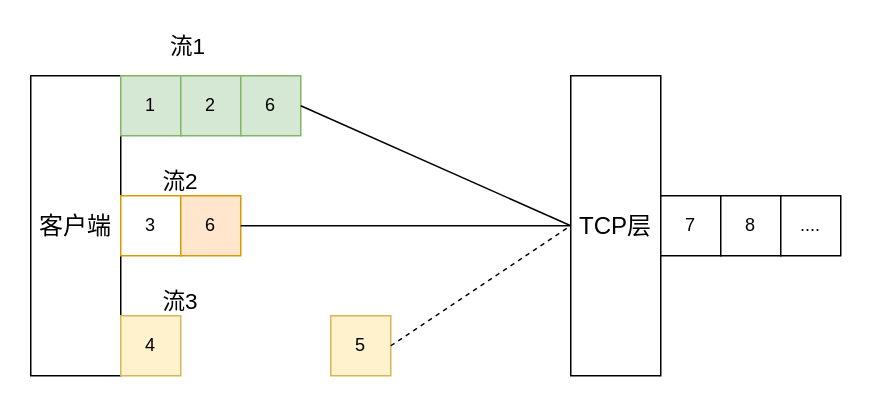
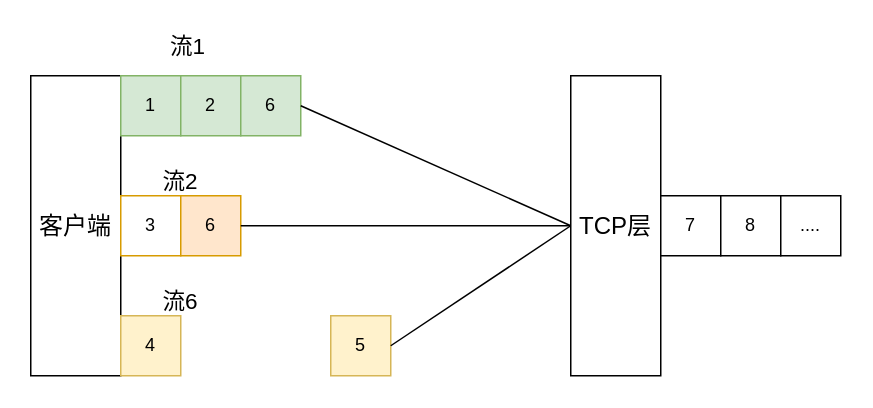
edge "TCP层" -- "5": style dashed -> solid
node "流3": label "流3" -> "流6"
